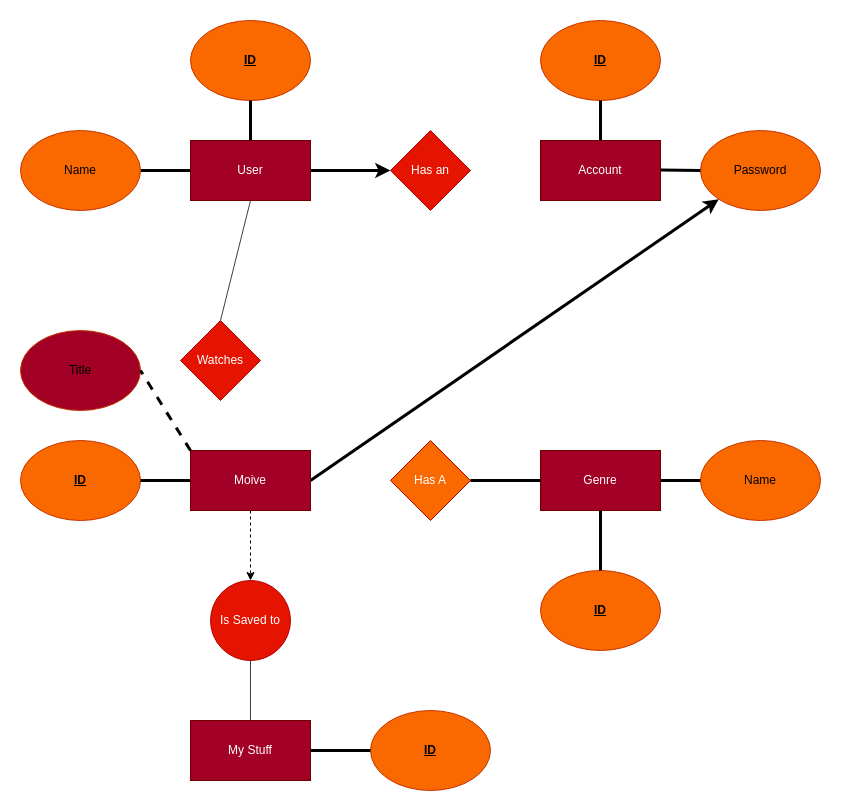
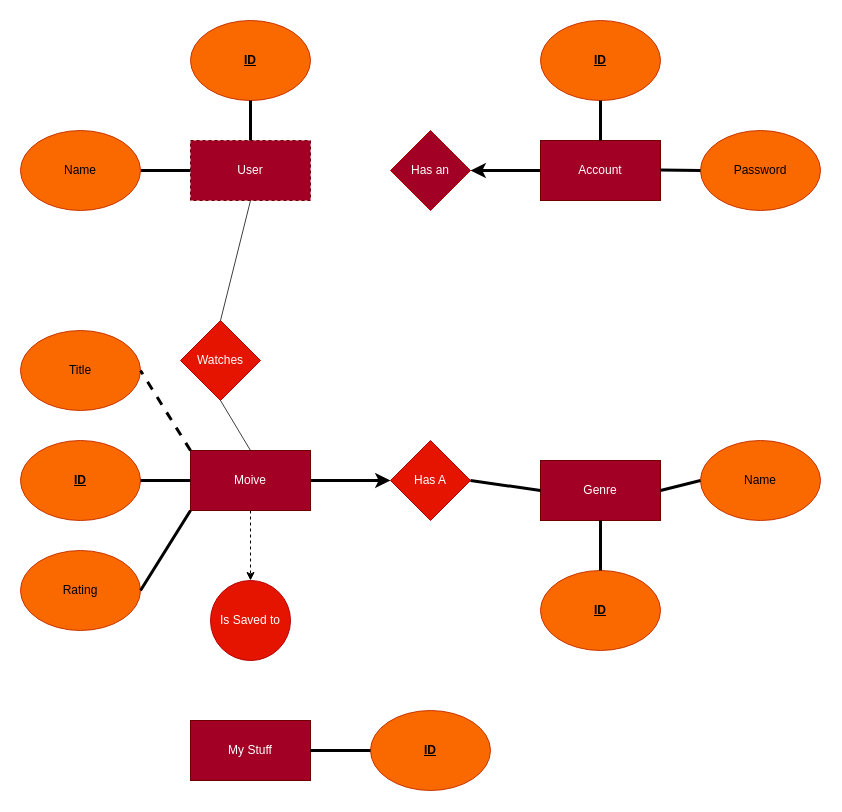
node "User": style solid -> dashed
edge "User" -> "Has an": removed
node "Has an": fillcolor #e51400 -> #a20025
edge "Account" -> "Has an": added
edge "Moive" -> "Password": now "Moive" -> "Has A"
node "Title": fillcolor #a20025 -> #fa6800
edge "Watches" -- "Moive": added
node "Has A": fillcolor #fa6800 -> #e51400
node "Genre": moved (601, 481) -> (601, 491)
edge "Moive" -- "Rating": added
node "Rating": added
edge "Is Saved to" -- "My Stuff": removed
